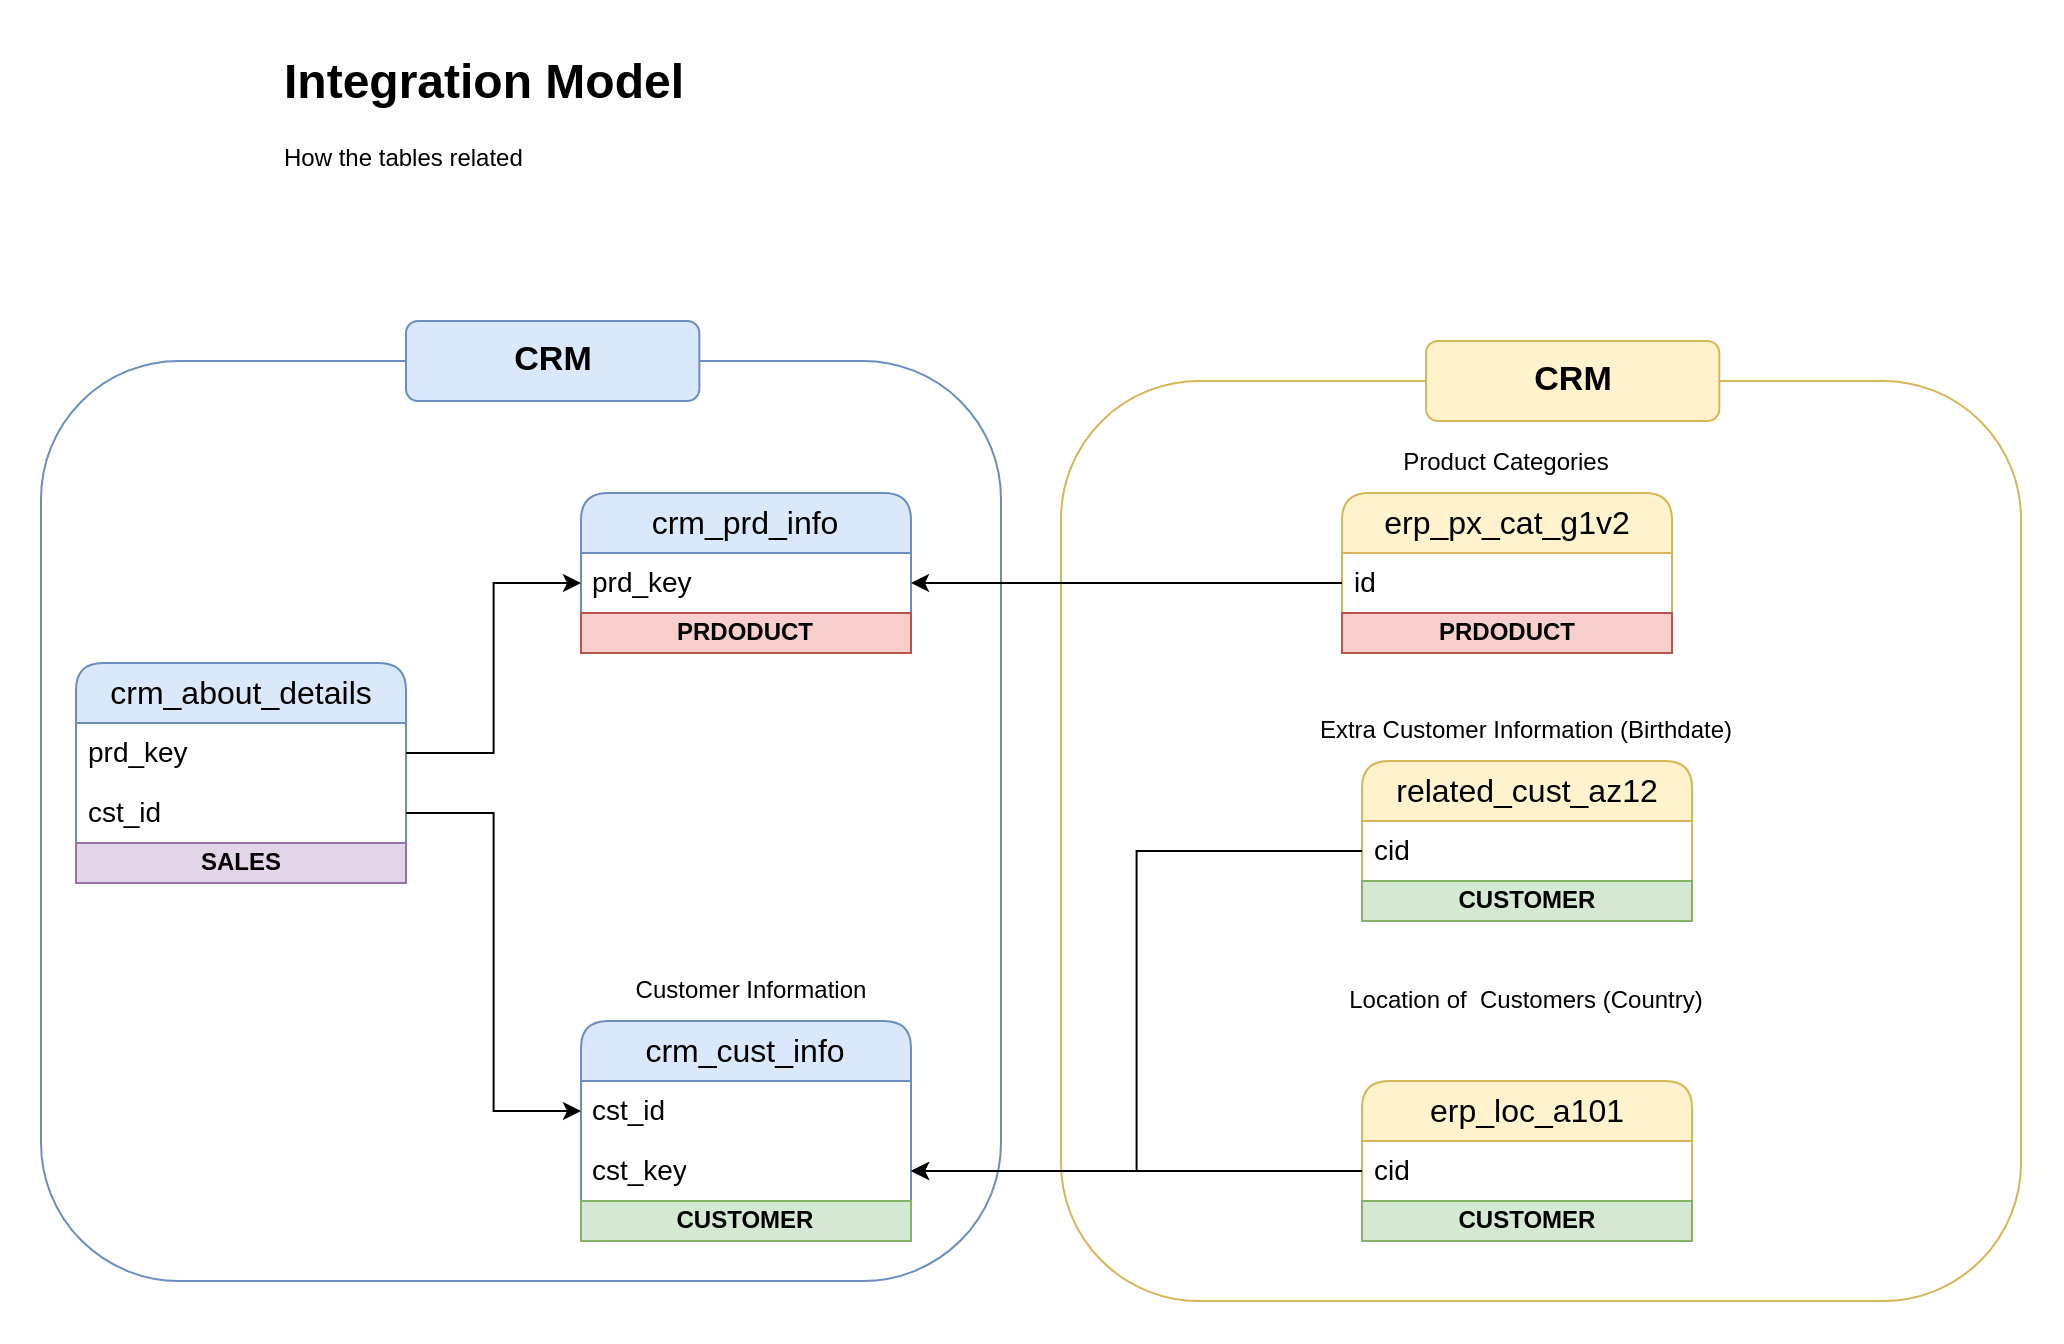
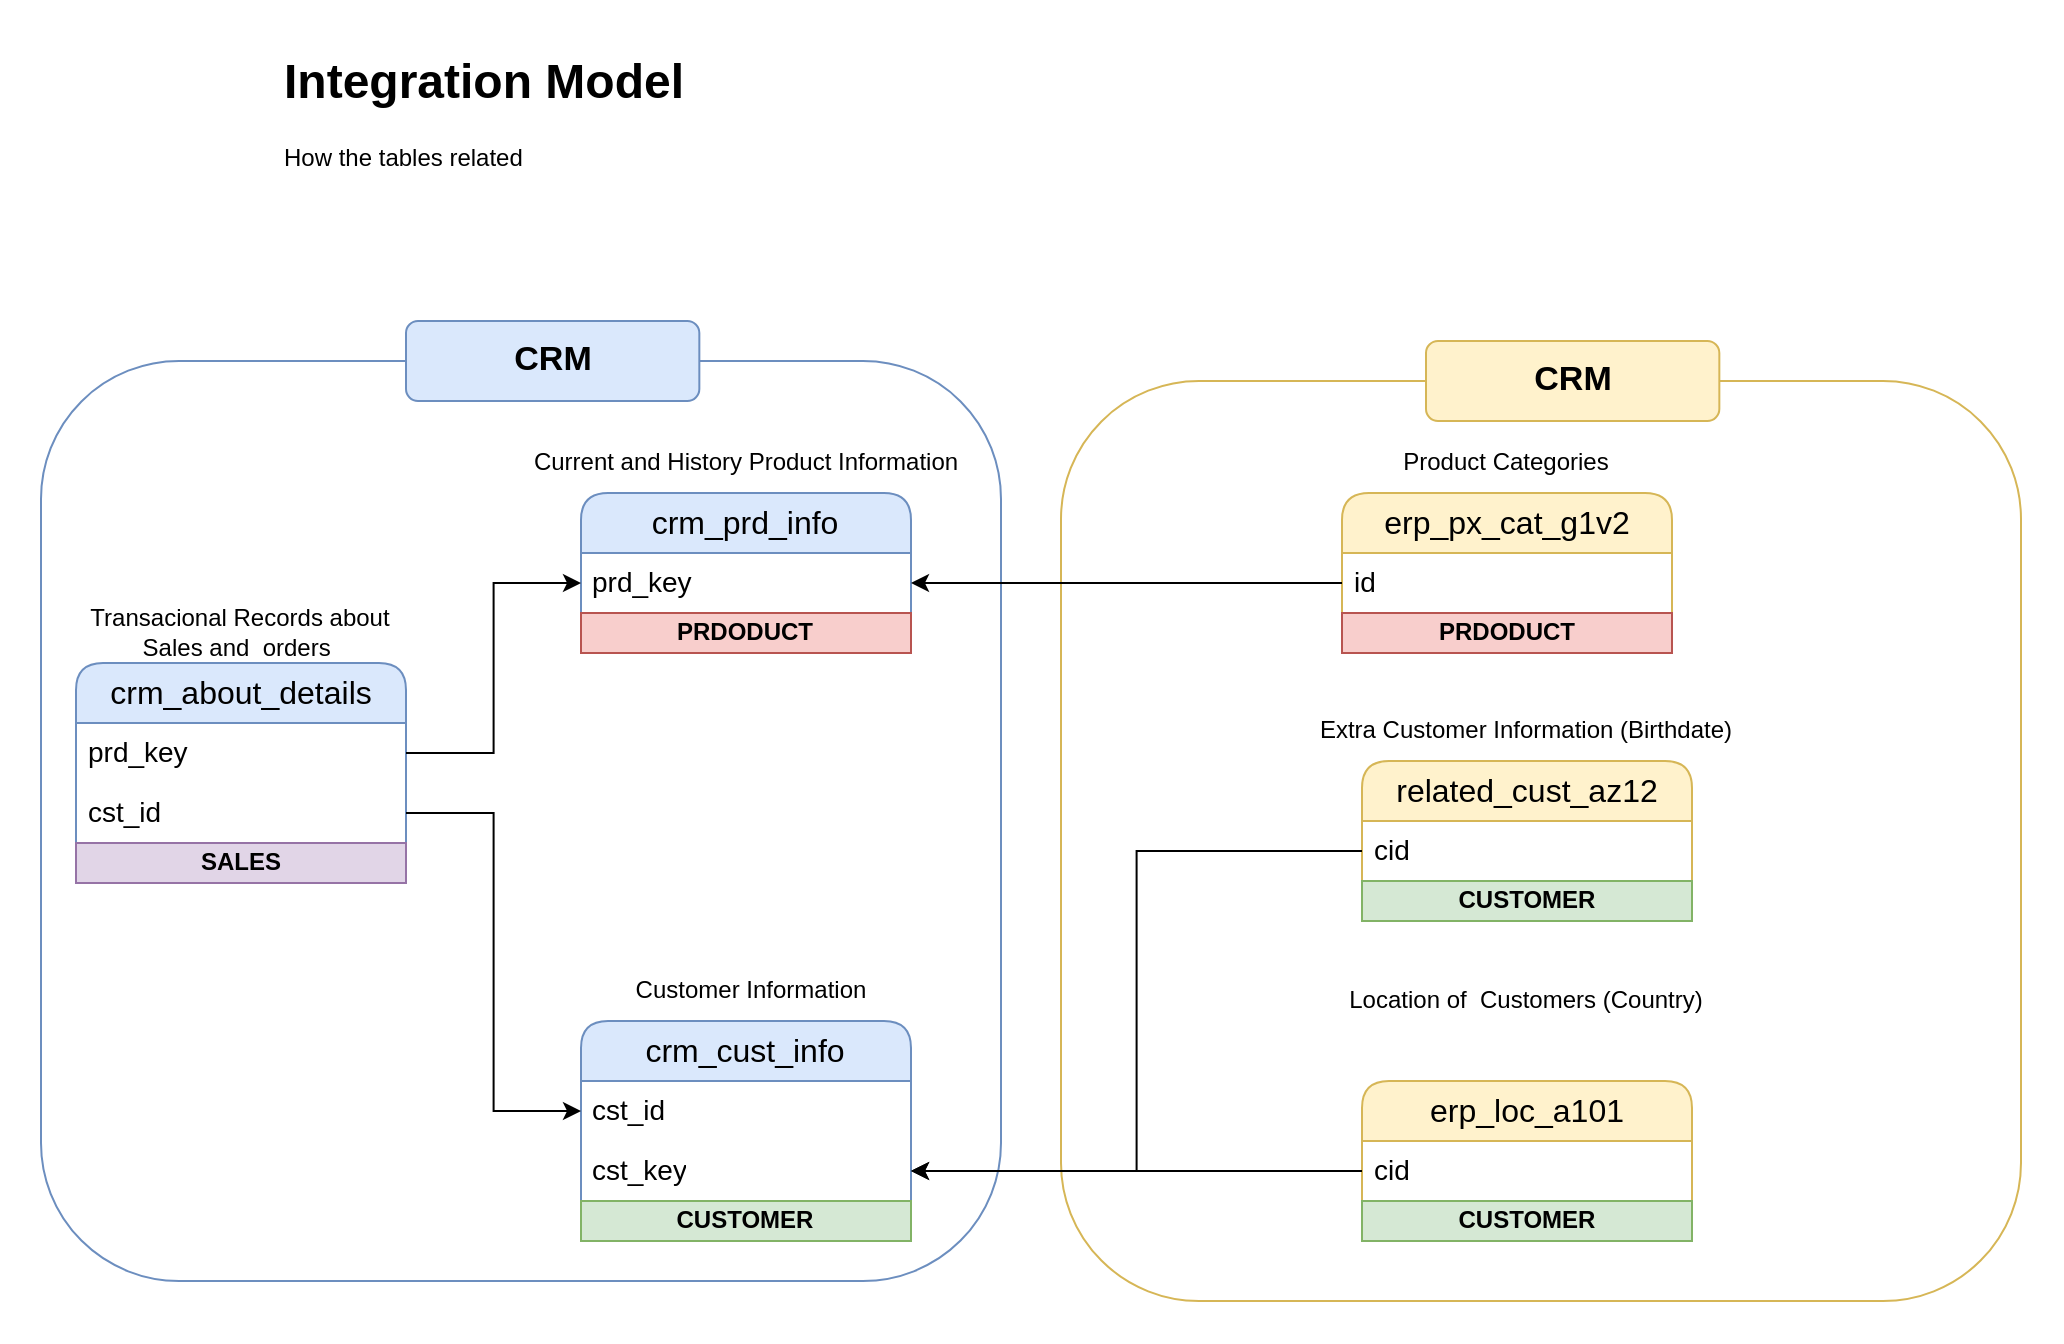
node "Current and History Product Information": added
node "Transacional Records about Sales and orders": added
